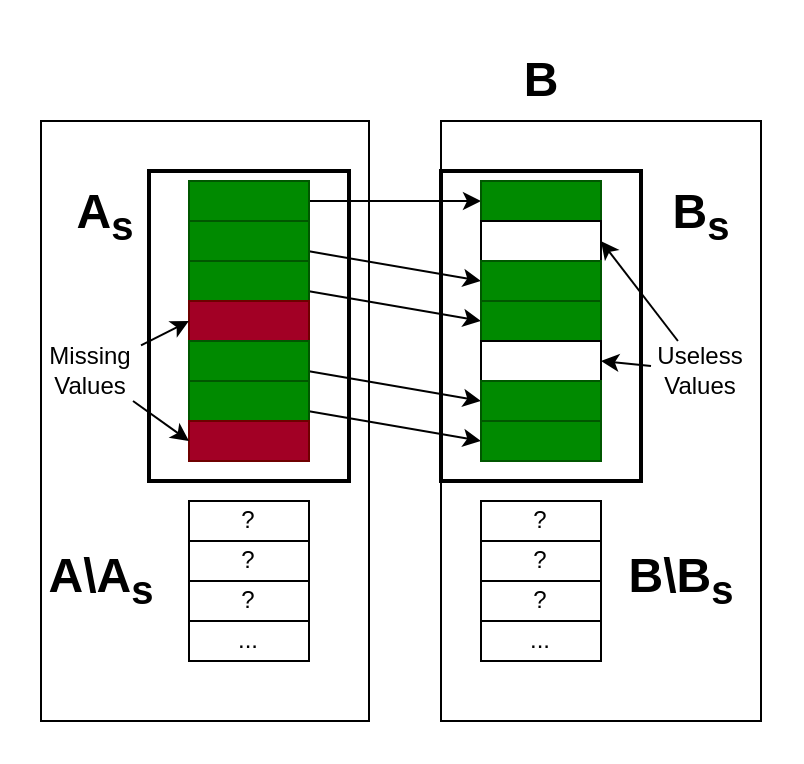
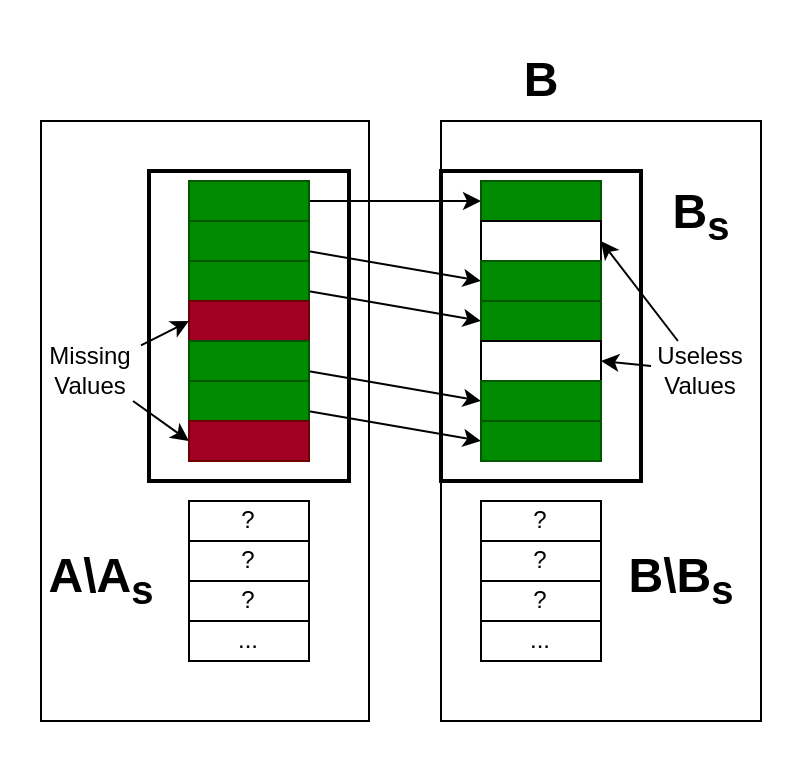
node "As": removed
